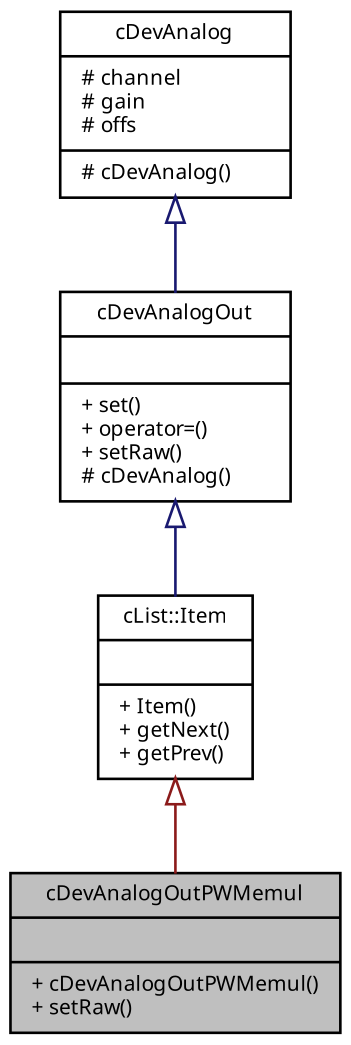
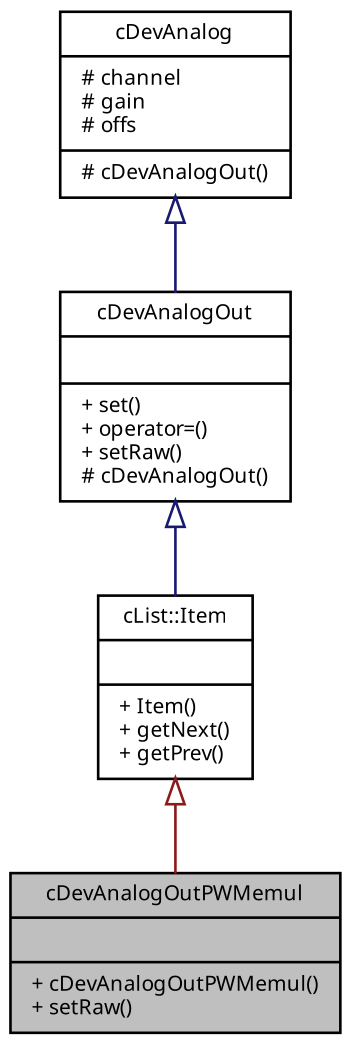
node "cDevAnalog": text "# cDevAnalog()" -> "# cDevAnalogOut()"
node "cDevAnalogOut": text "# cDevAnalog()" -> "# cDevAnalogOut()"
